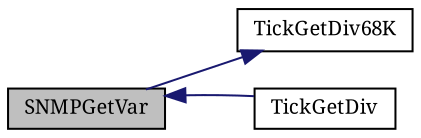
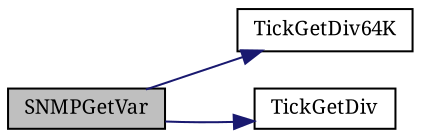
node "TickGetDiv68K": label "TickGetDiv68K" -> "TickGetDiv64K"
edge "TickGetDiv" -> "SNMPGetVar": reversed
